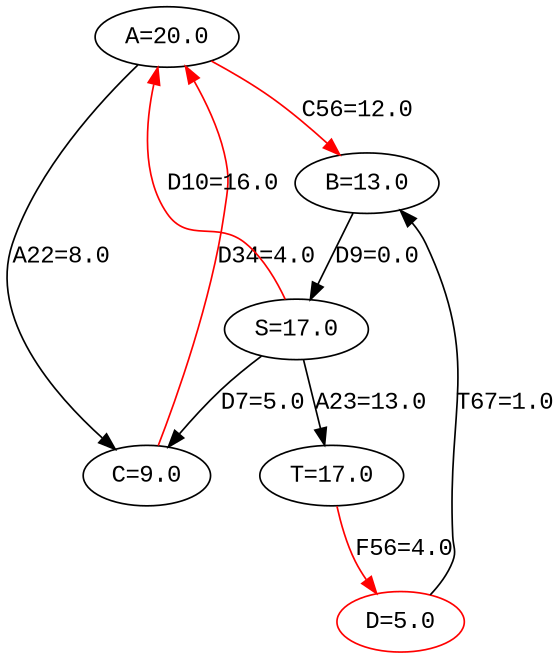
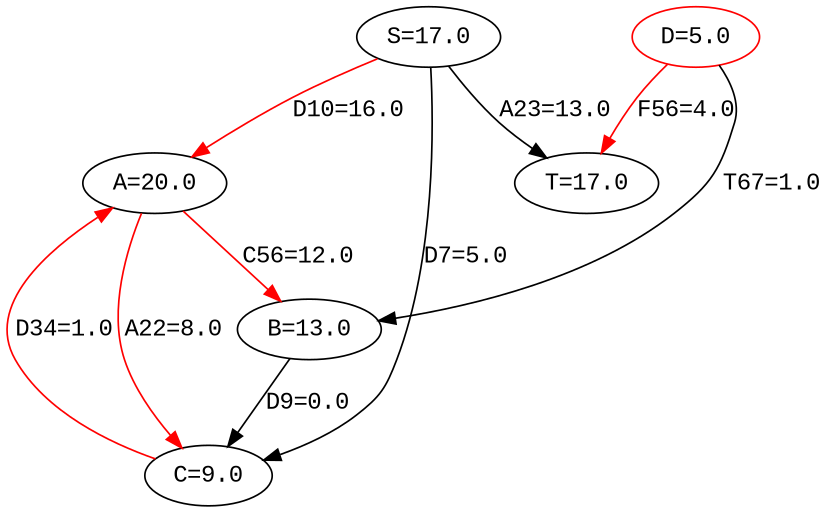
edge "A=20.0" -> "C=9.0": color black -> red
edge "B=13.0" -> "S=17.0": now "B=13.0" -> "C=9.0"
edge "C=9.0" -> "A=20.0": label "D34=4.0" -> "D34=1.0"
edge "T=17.0" -> "D=5.0": reversed
